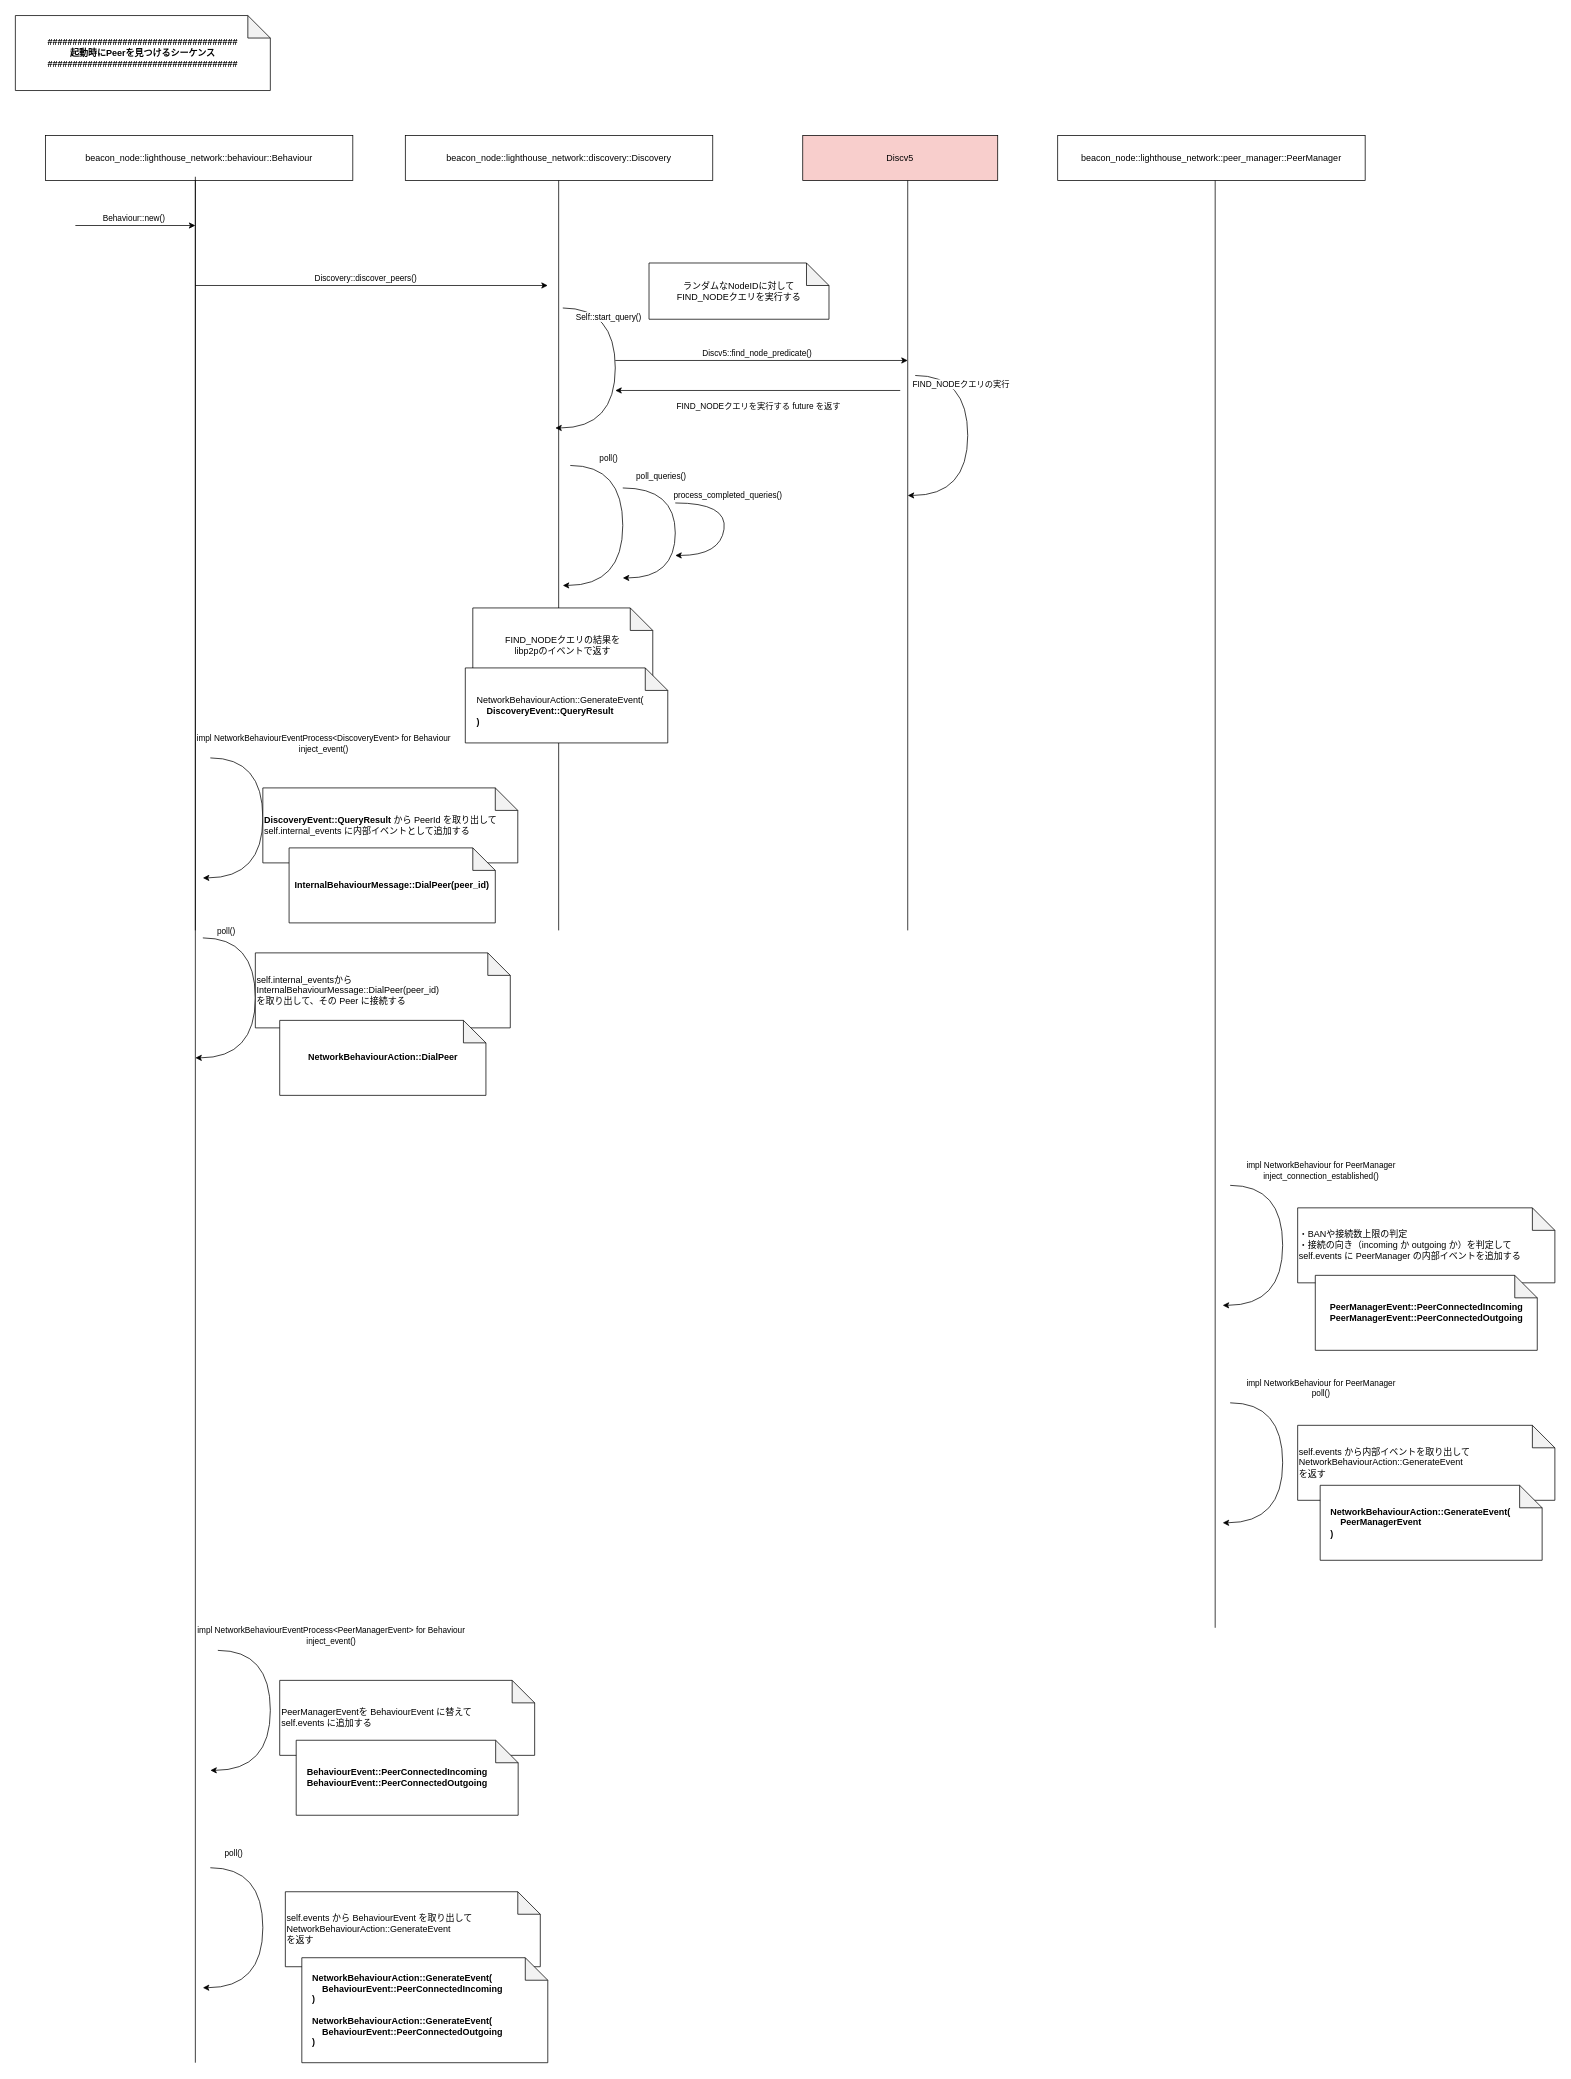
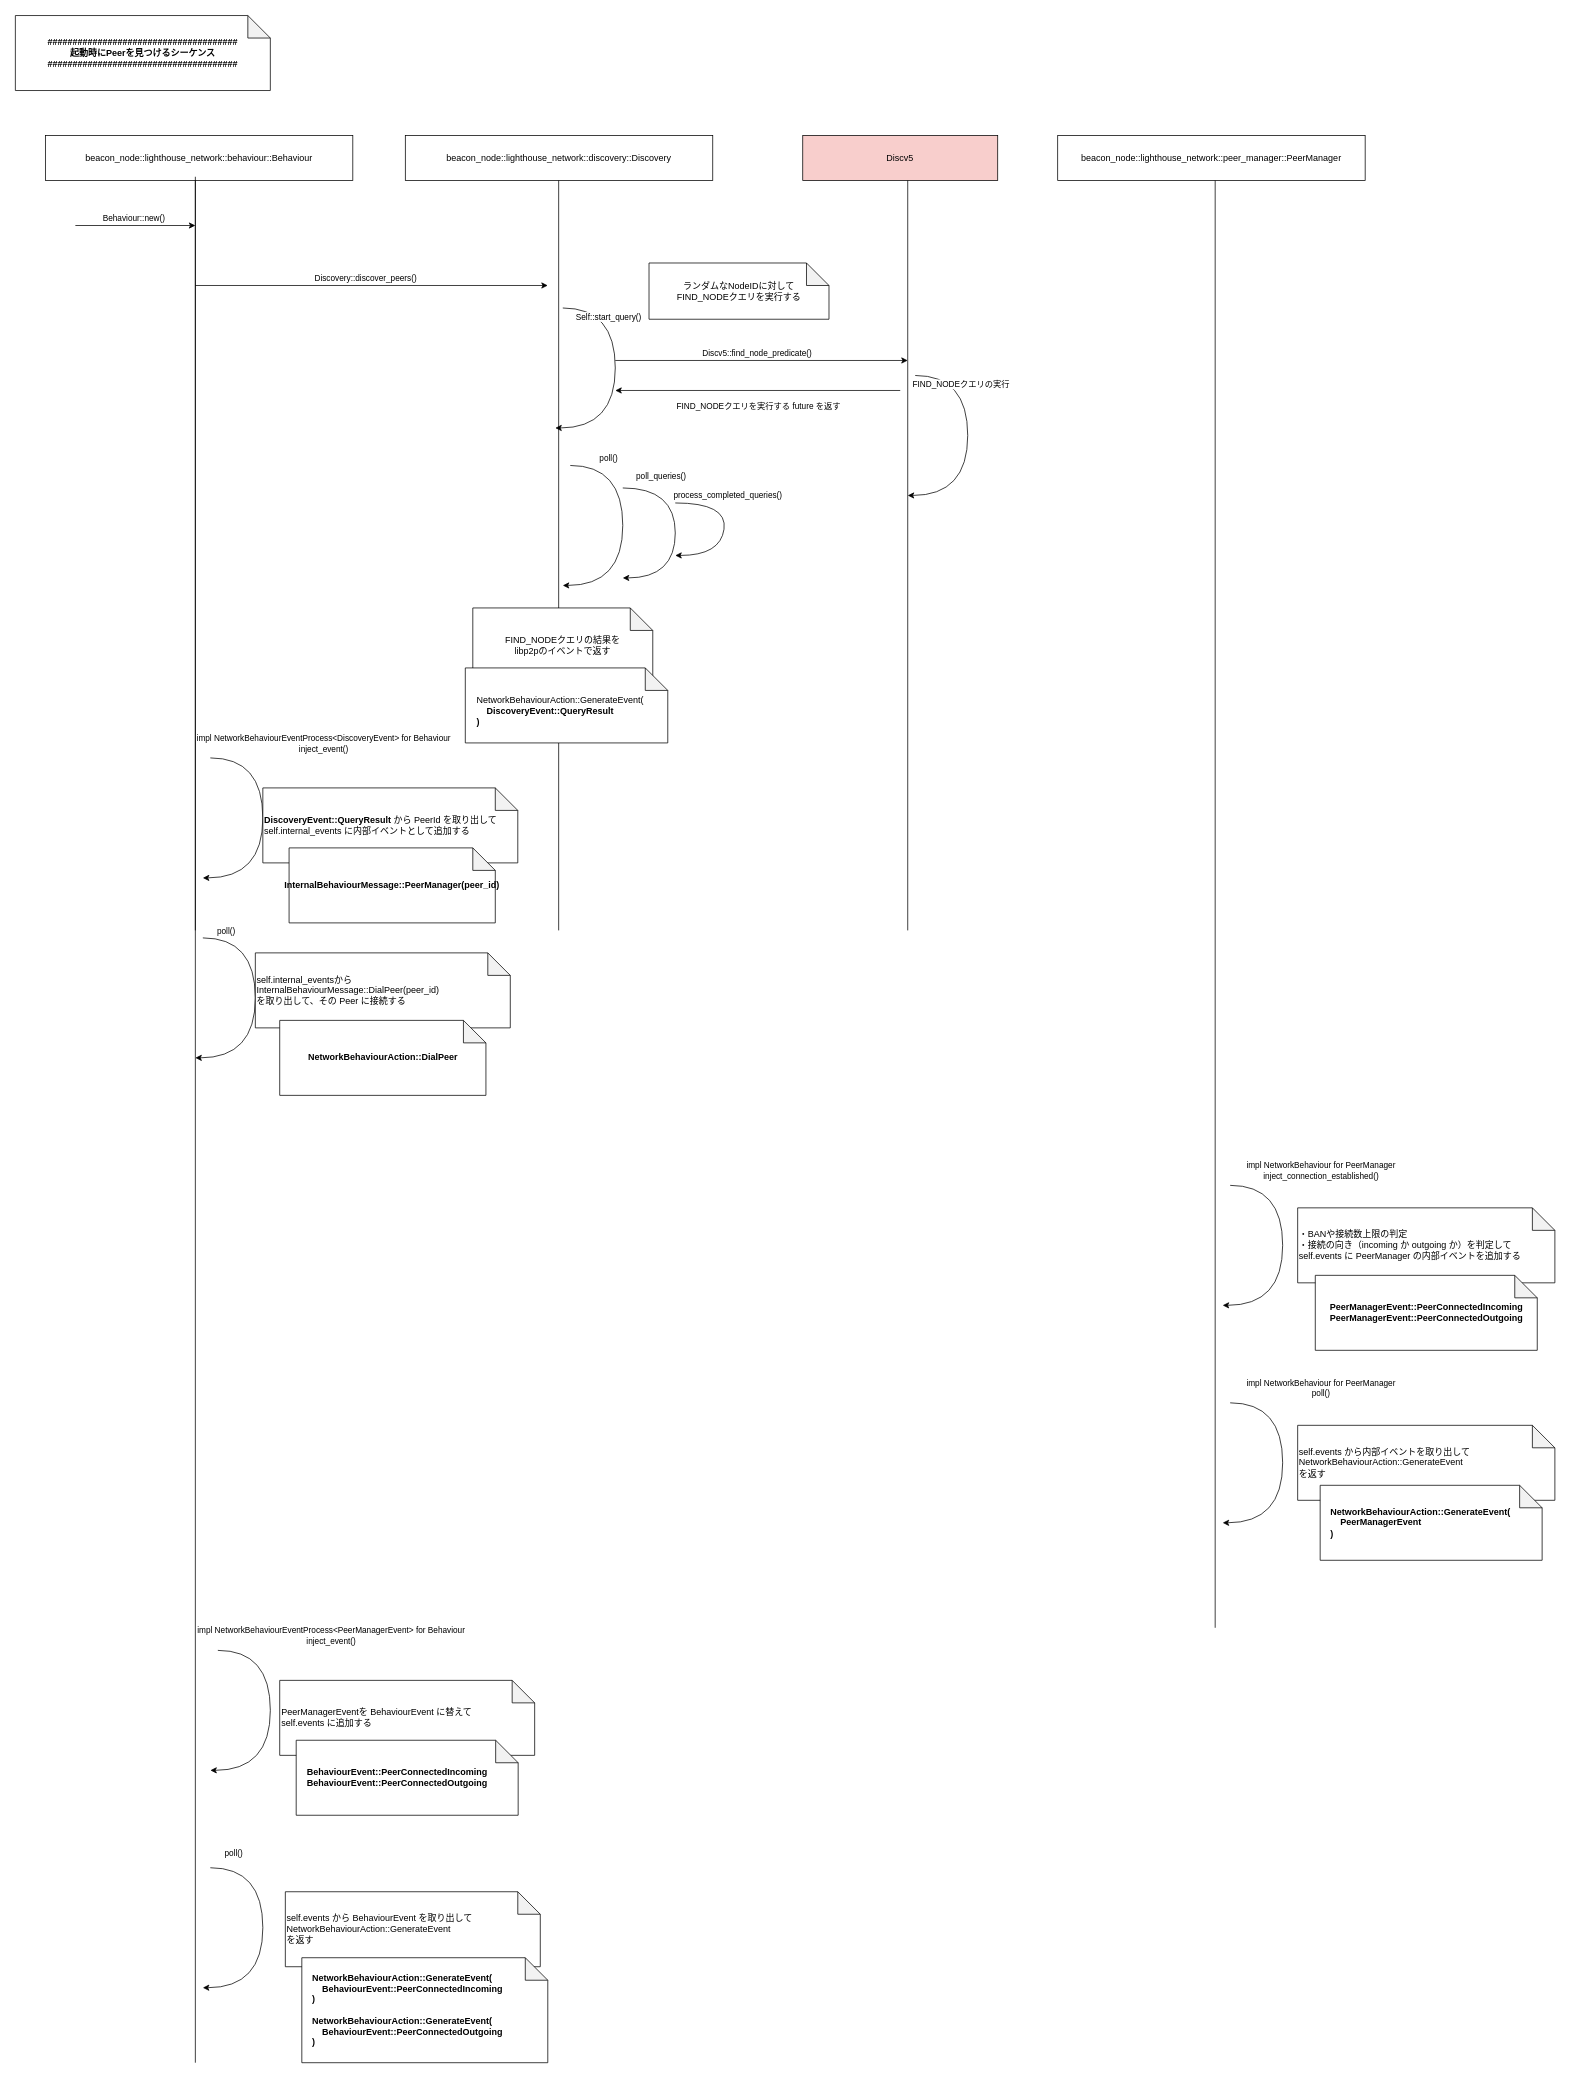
node "InternalBehaviourMessage::DialPeer(peer_id)": label "InternalBehaviourMessage::DialPeer(peer_id)" -> "InternalBehaviourMessage::PeerManager(peer_id)"
